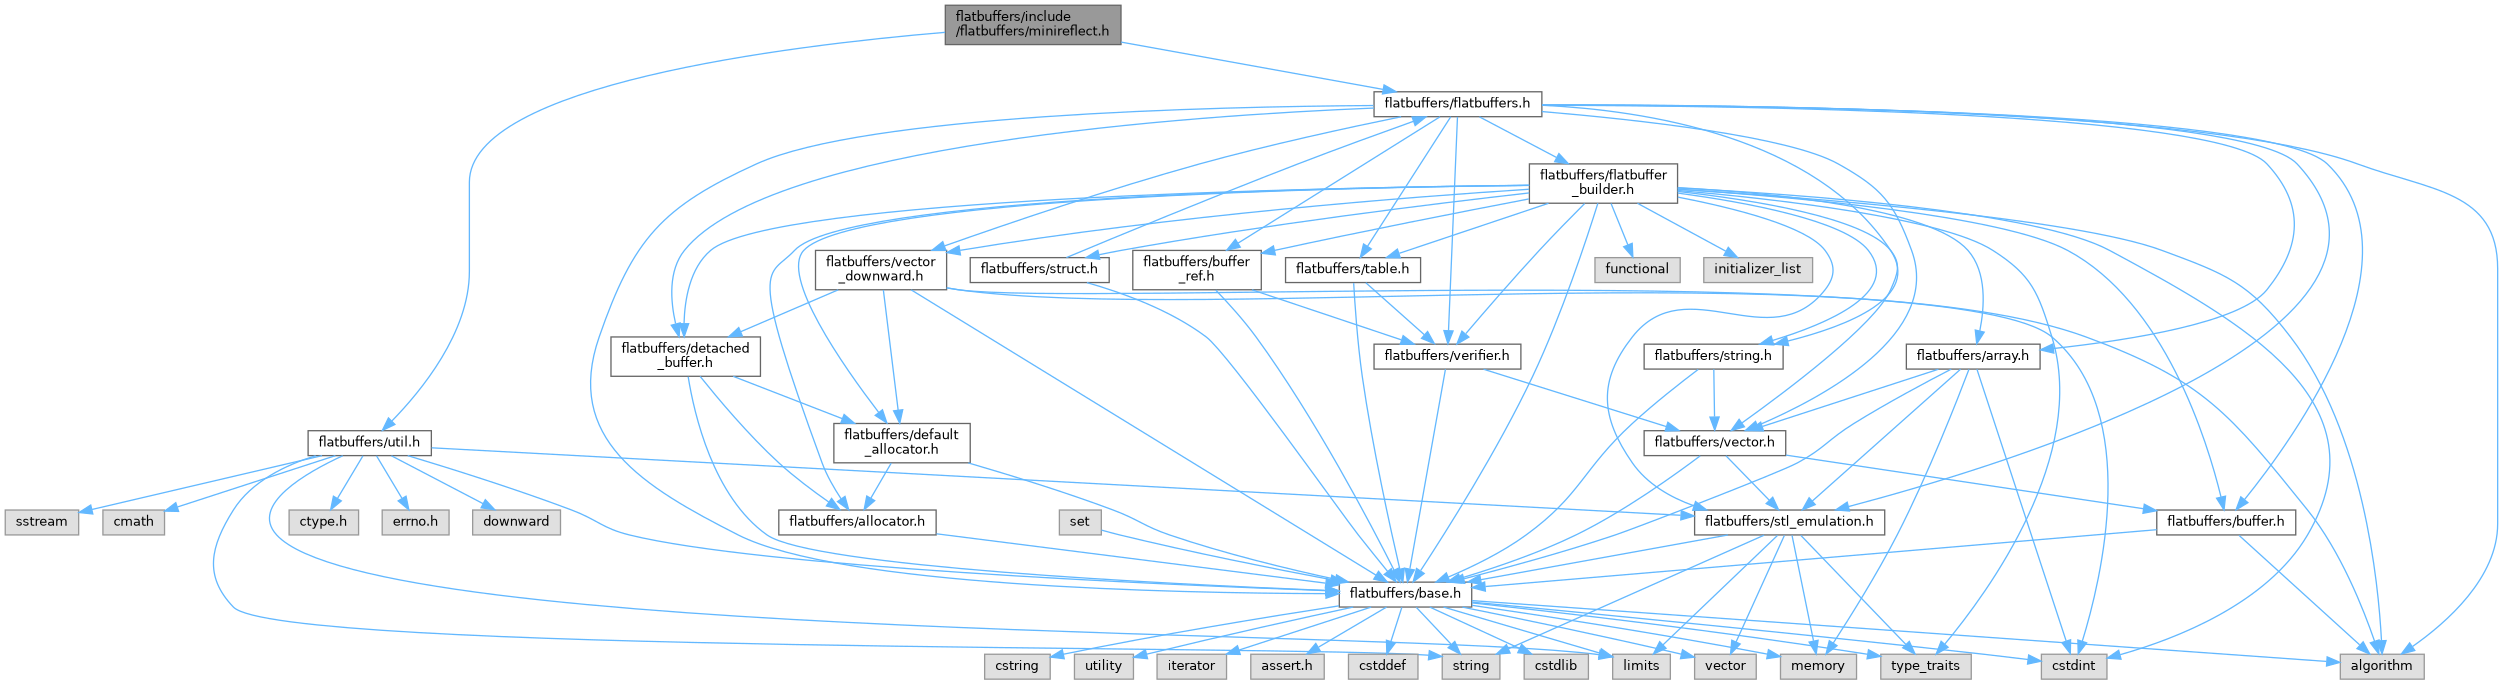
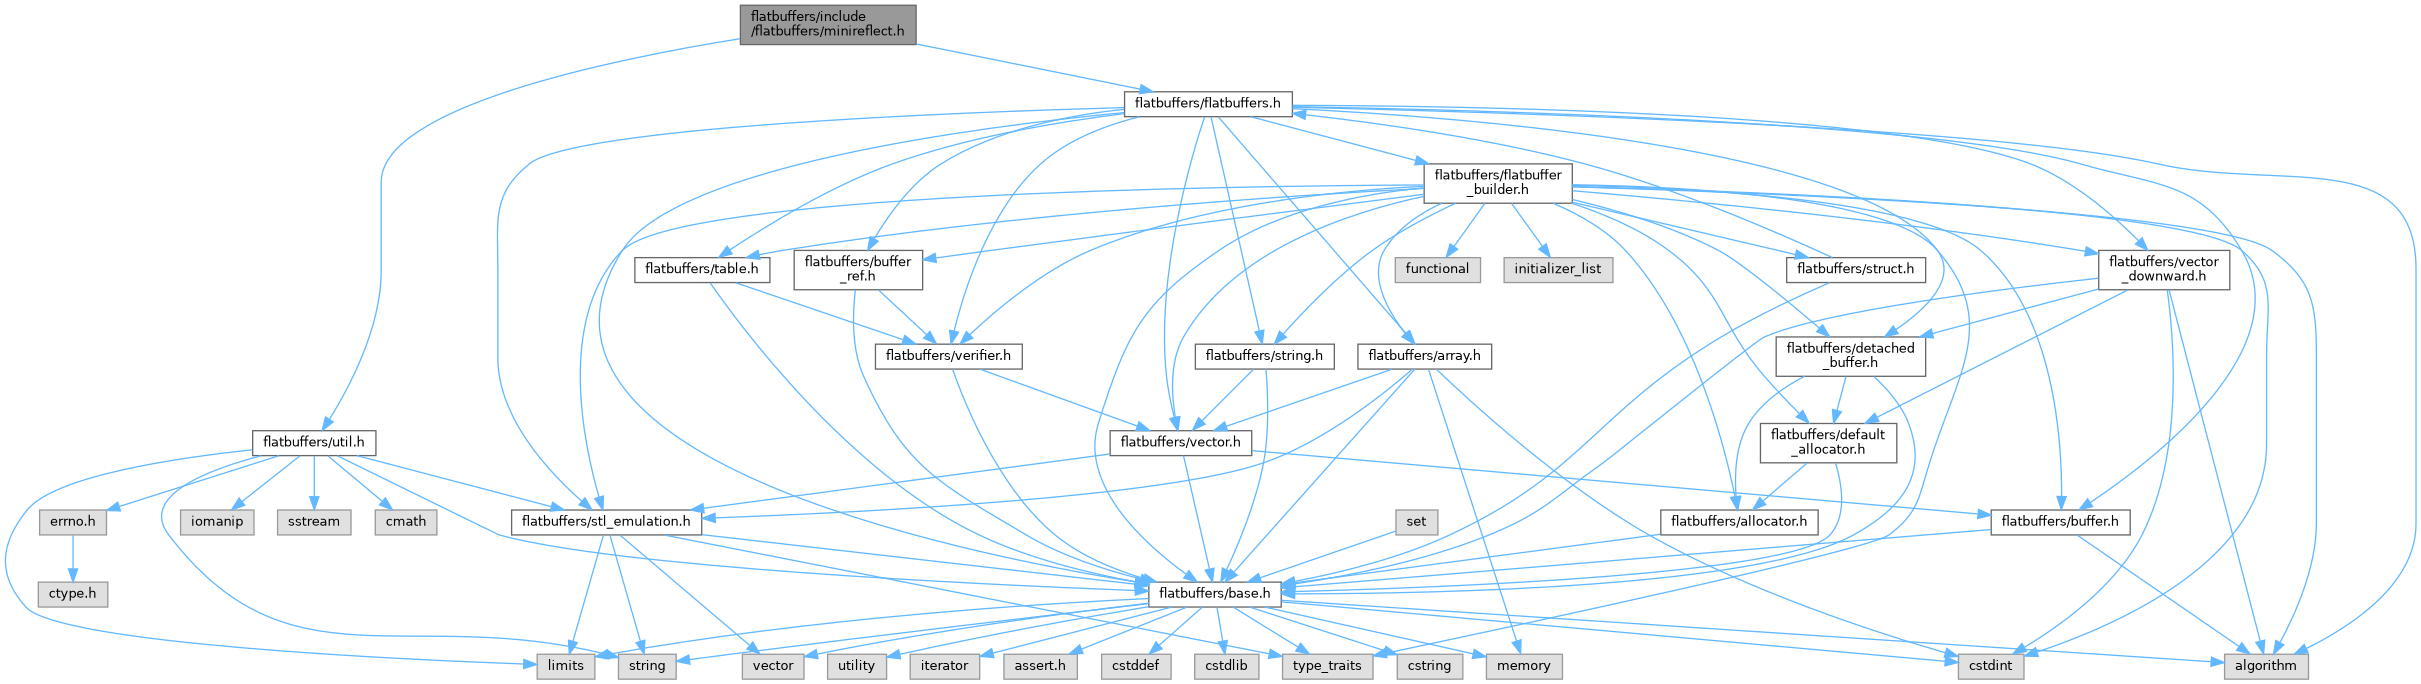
edge "flatbuffers/util.h" -> "ctype.h": now "errno.h" -> "ctype.h"
node "downward": label "downward" -> "iomanip"
edge "flatbuffers/stl_emulation.h" -> "memory": removed
